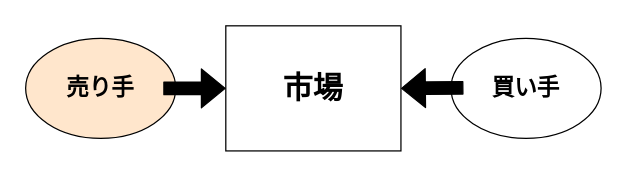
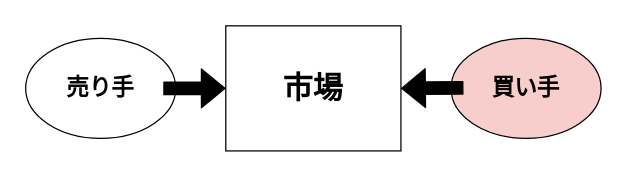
node "売り手": fillcolor #ffe6cc -> #ffffff
node "買い手": fillcolor #ffffff -> #f8cecc
